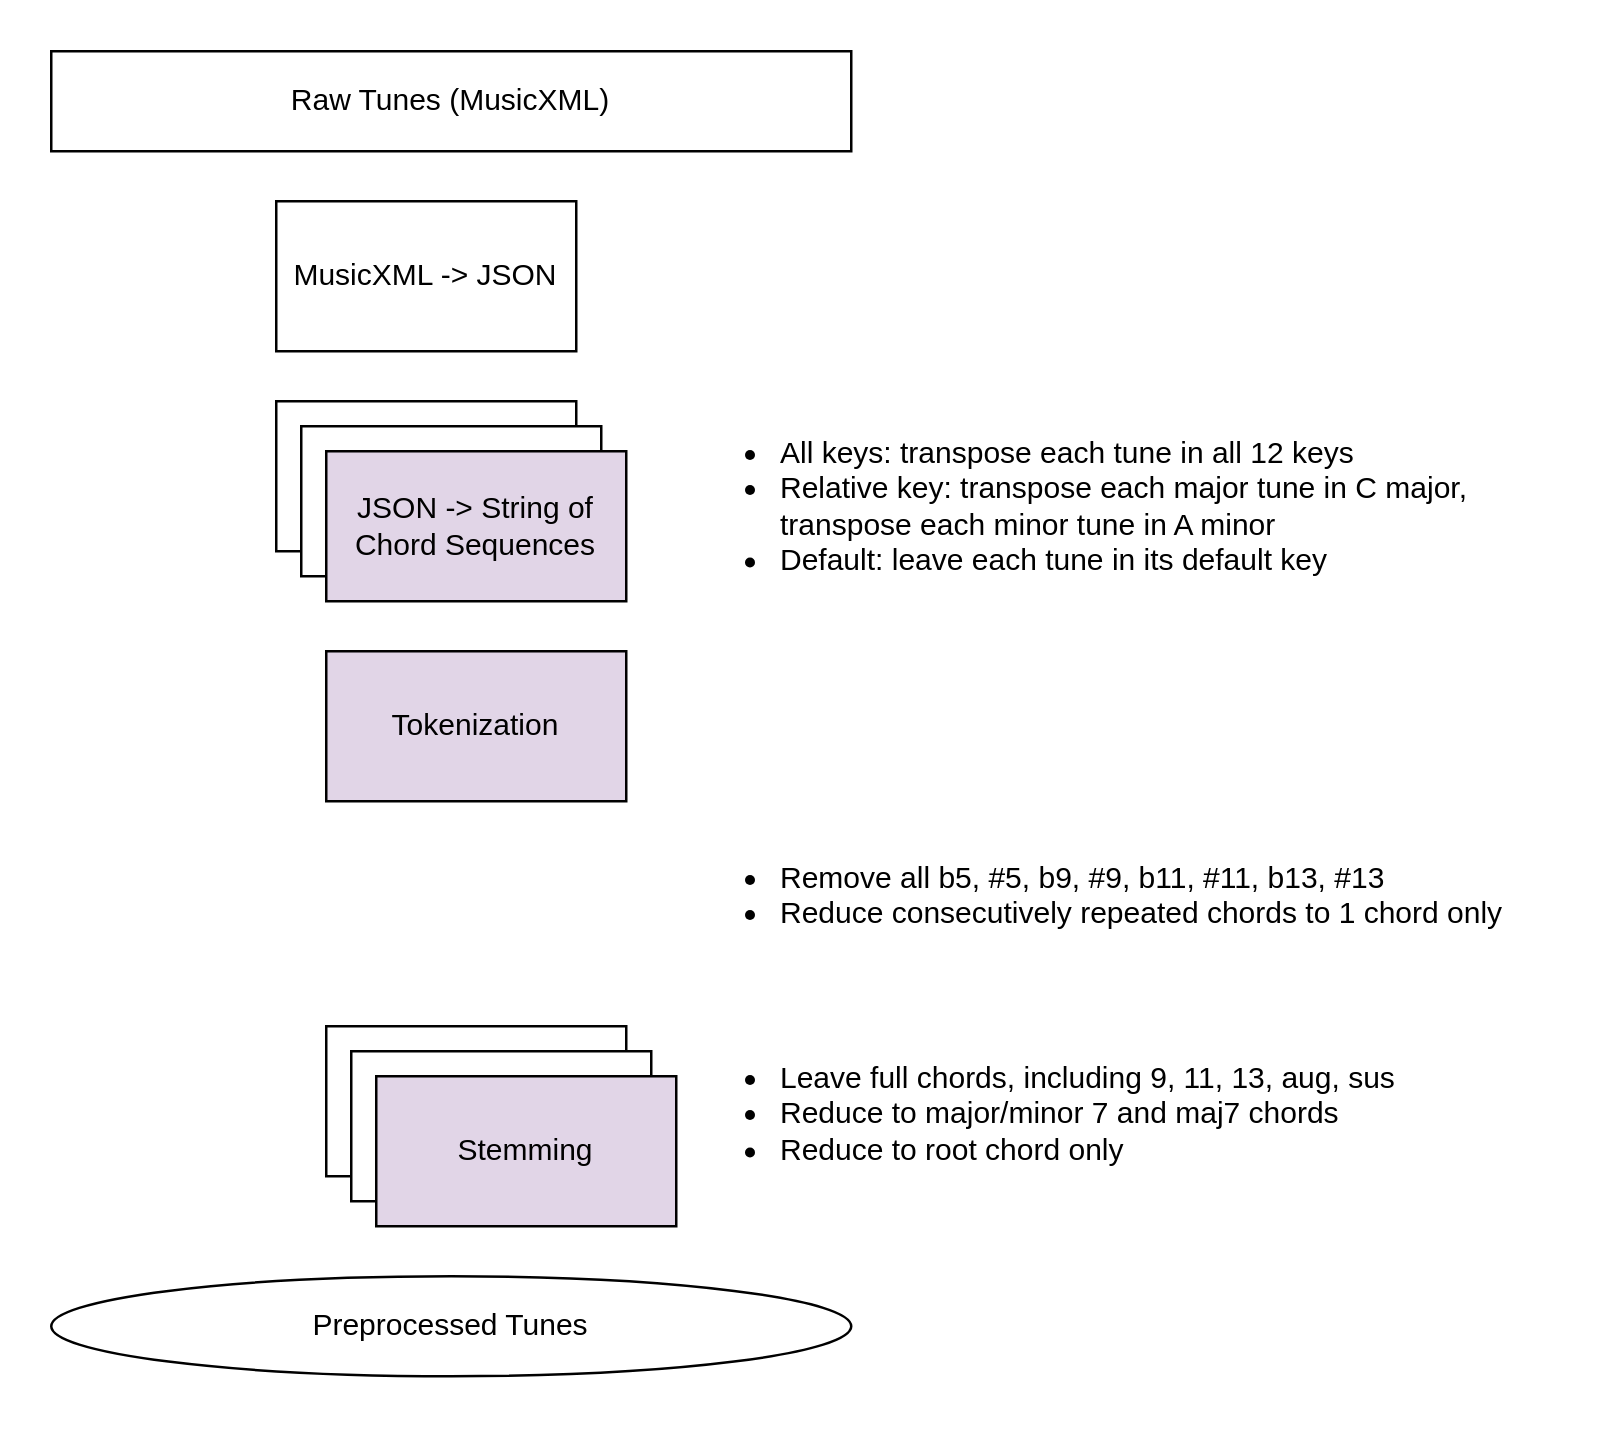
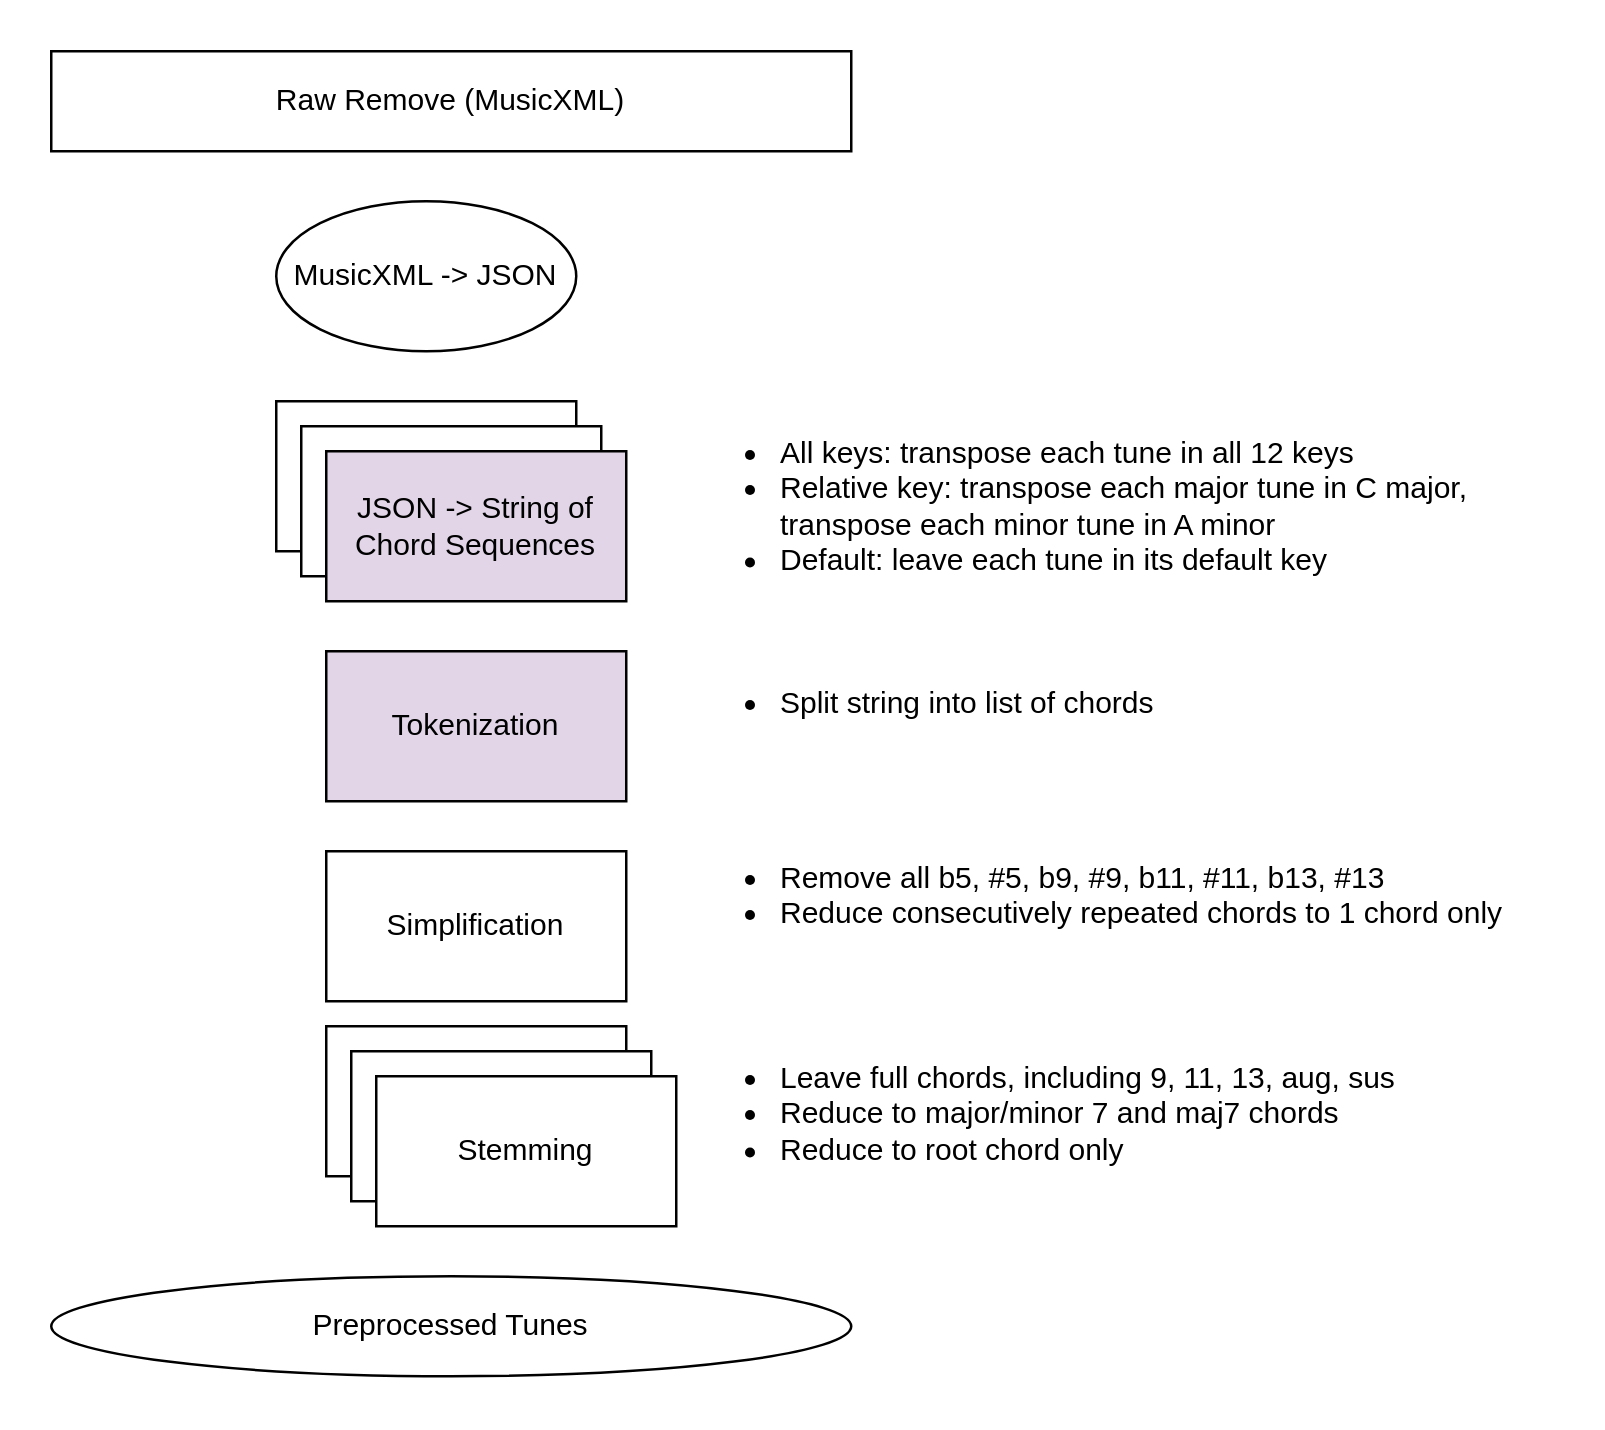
node "Raw Tunes (MusicXML)": label "Raw Tunes (MusicXML)" -> "Raw Remove (MusicXML)"
node "MusicXML -> JSON": shape rectangle -> ellipse
node "Split string into list of chords": added
node "Simplification": added
node "Stemming": fillcolor #e1d5e7 -> #ffffff
